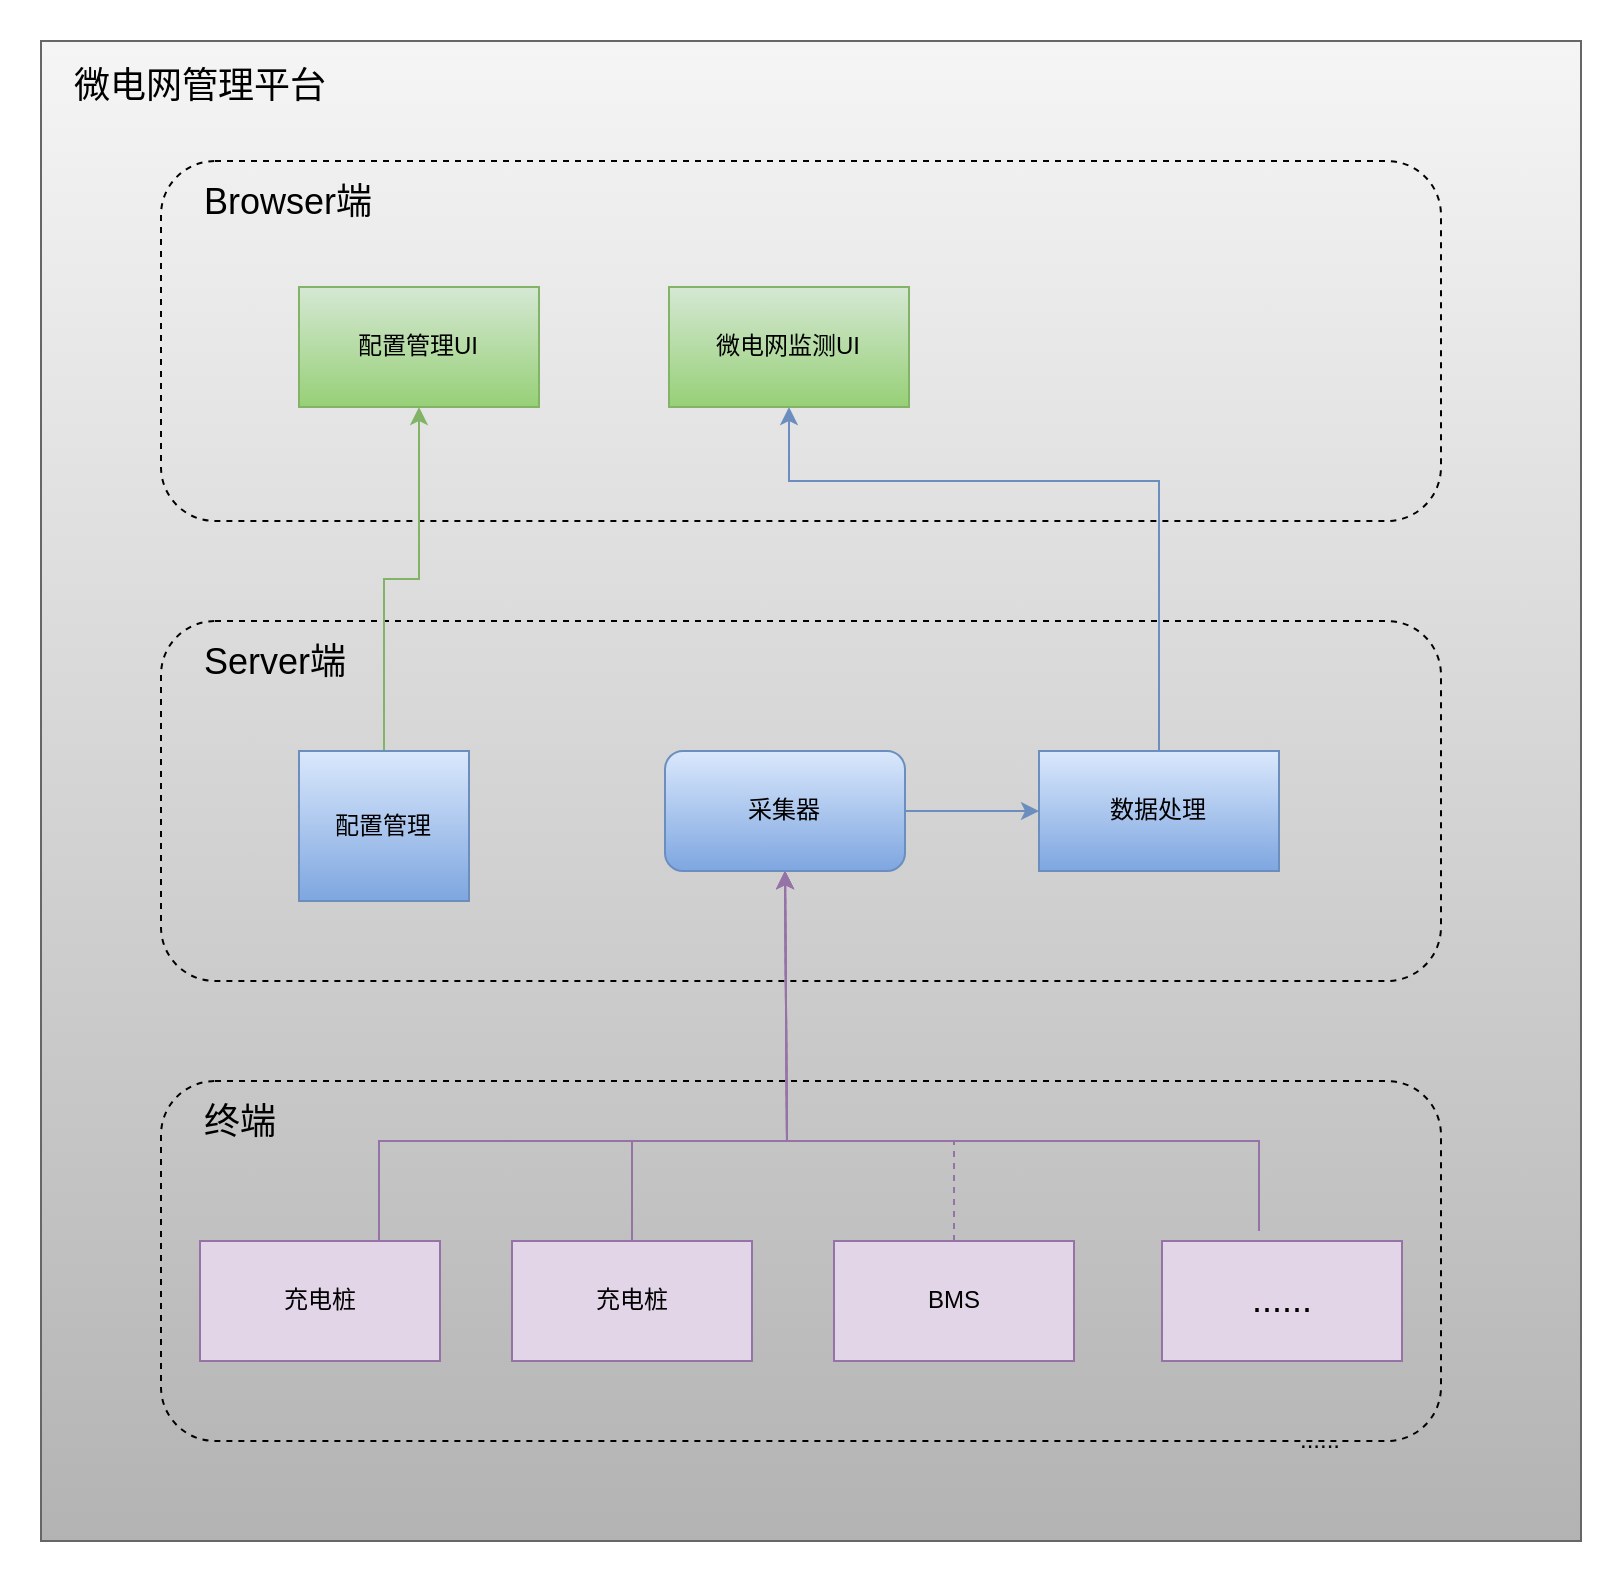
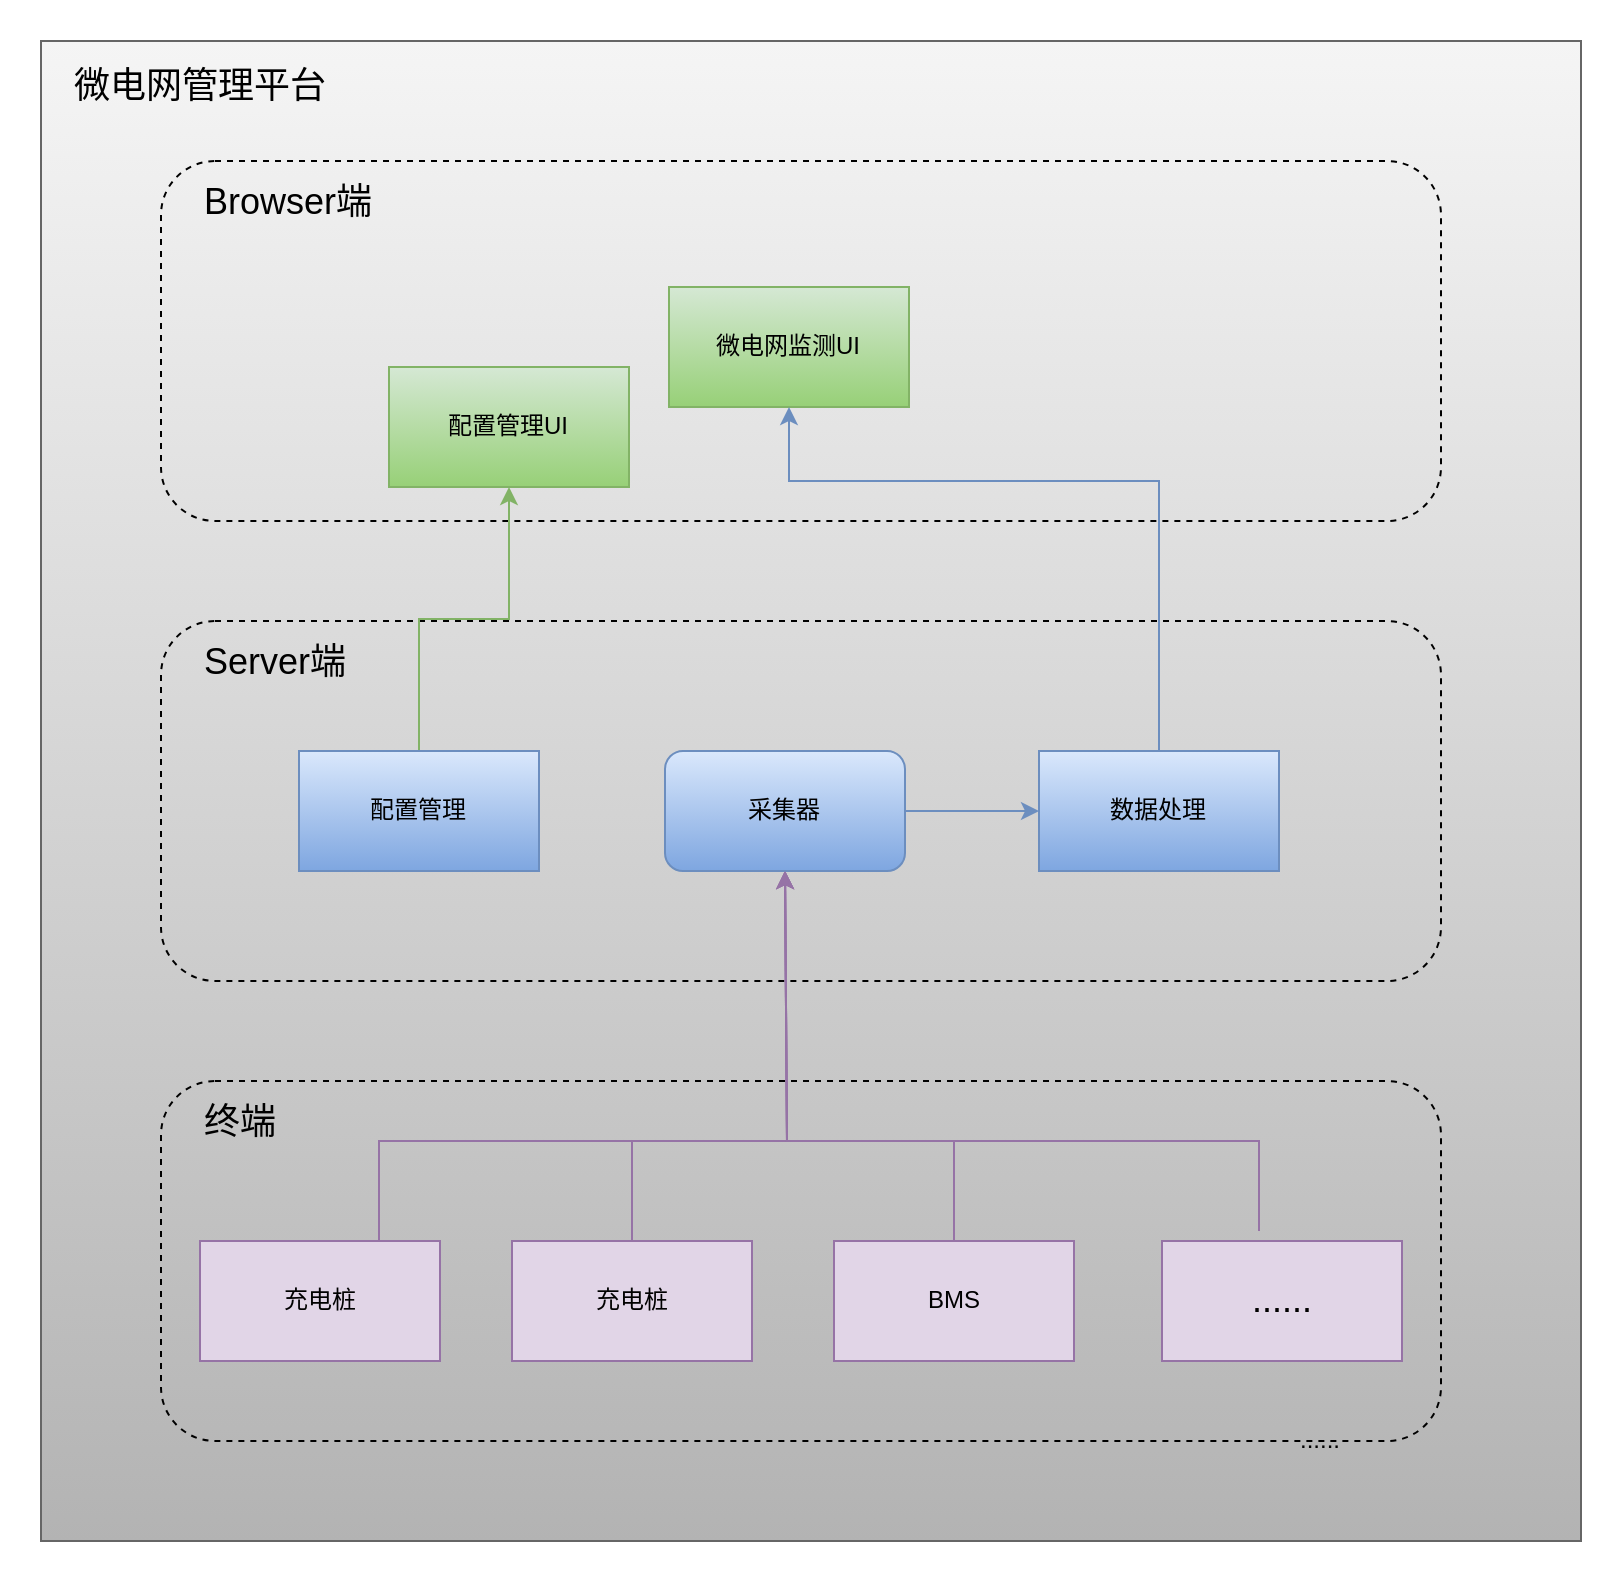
node "配置管理UI": moved (419, 347) -> (509, 427)
node "配置管理": size 170x150 -> 240x120
edge "BMS" -> "采集器": style dashed -> solid
